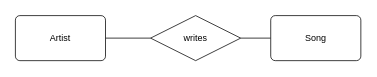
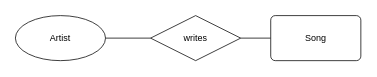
node "Artist": shape rounded rectangle -> ellipse
